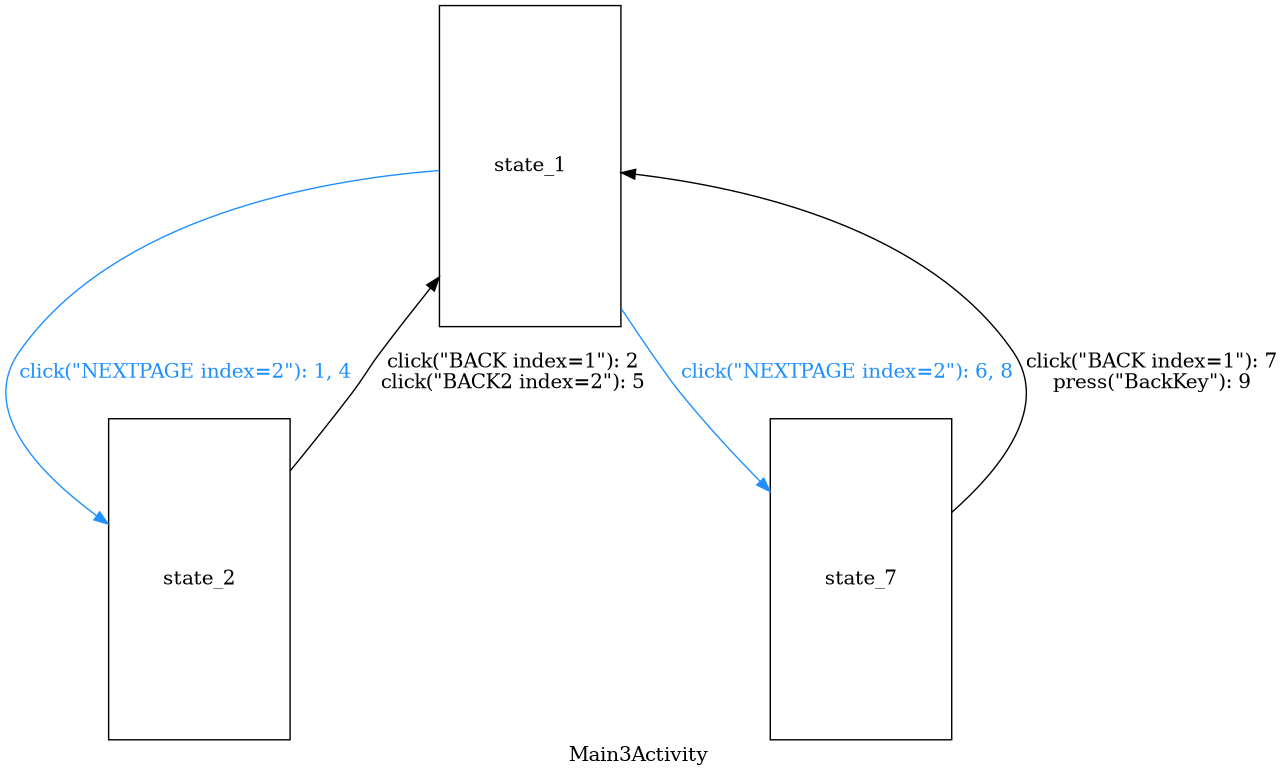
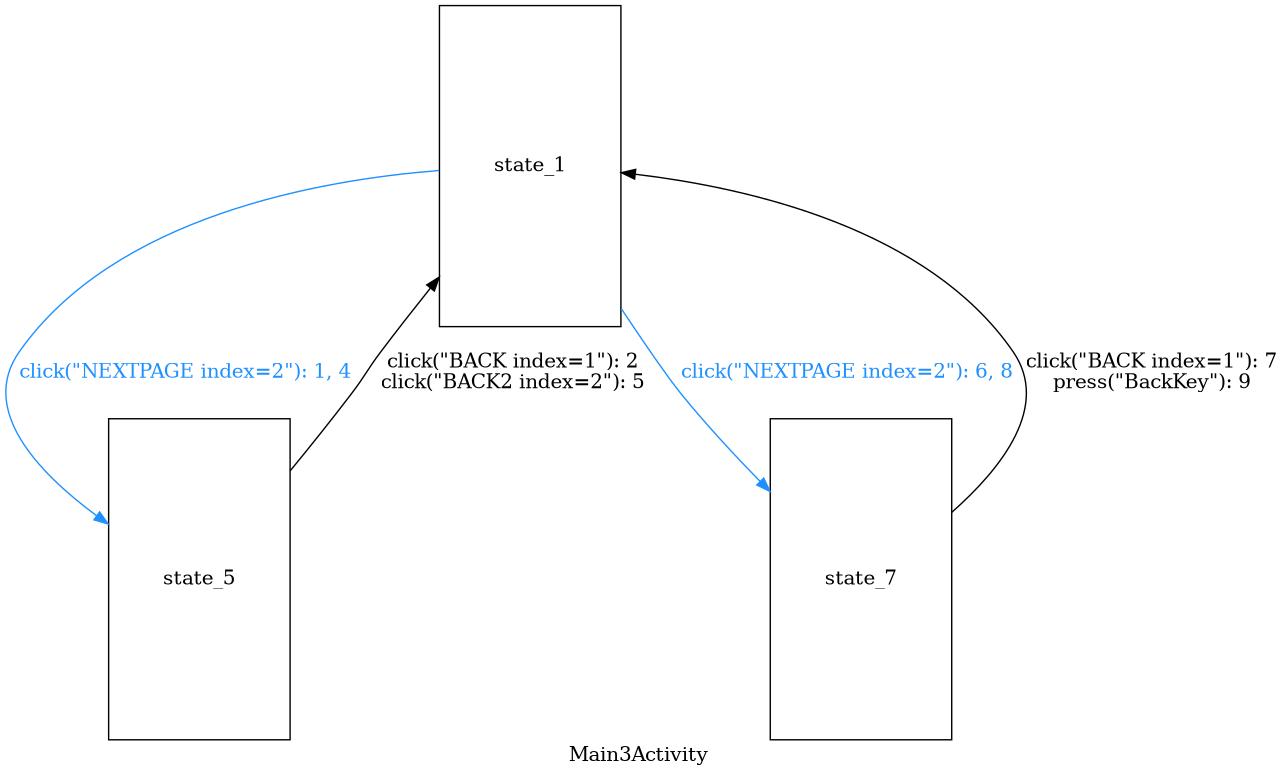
node "state_2": label "state_2" -> "state_5"
